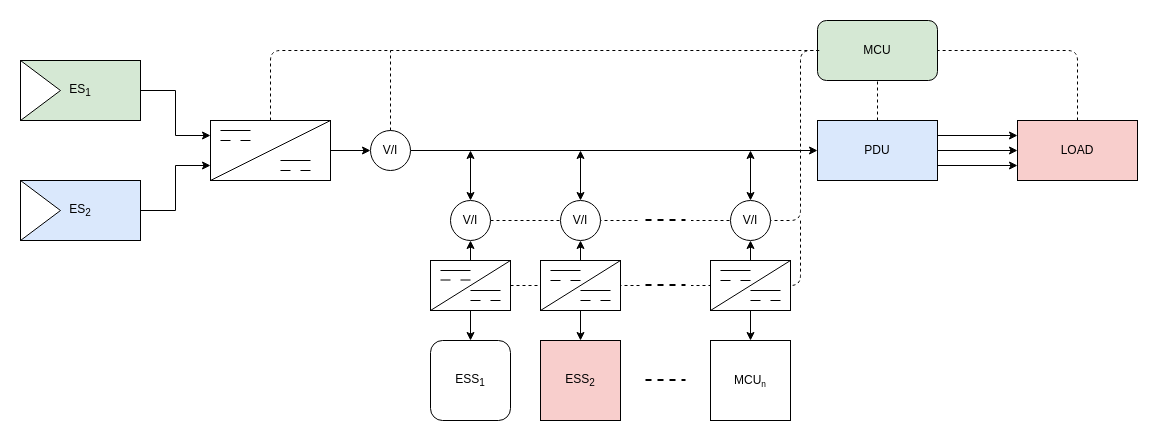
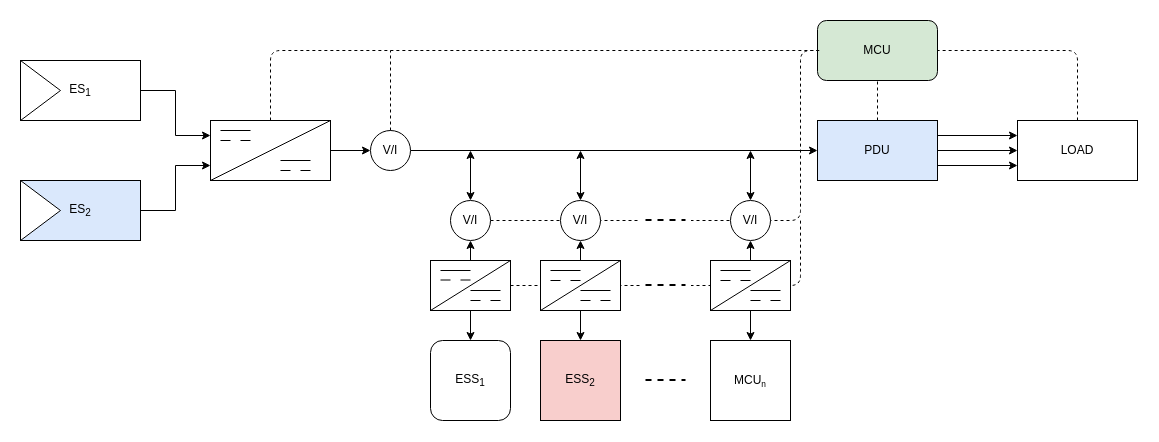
node "ES1": fillcolor #d5e8d4 -> #ffffff
node "LOAD": fillcolor #f8cecc -> #ffffff
